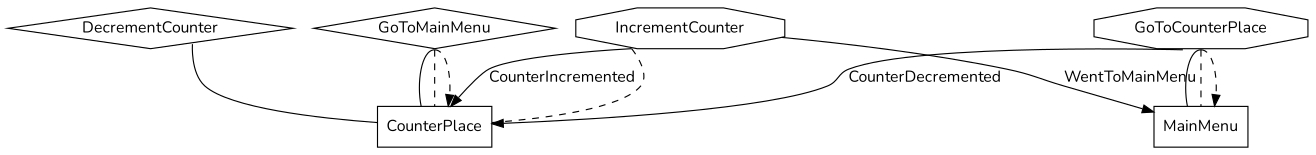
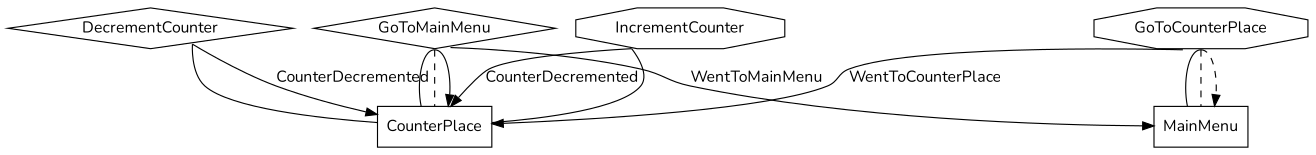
edge "IncrementCounter" -> "MainMenu": now "GoToMainMenu" -> "MainMenu"
edge "GoToMainMenu" -> "CounterPlace": style dashed -> solid
edge "IncrementCounter" -> "CounterPlace": label "CounterIncremented" -> "CounterDecremented"
edge "GoToCounterPlace" -> "CounterPlace": label "CounterDecremented" -> "WentToCounterPlace"
edge "DecrementCounter" -> "CounterPlace": added, label "CounterDecremented"
edge "IncrementCounter" -- "CounterPlace": style dashed -> solid
